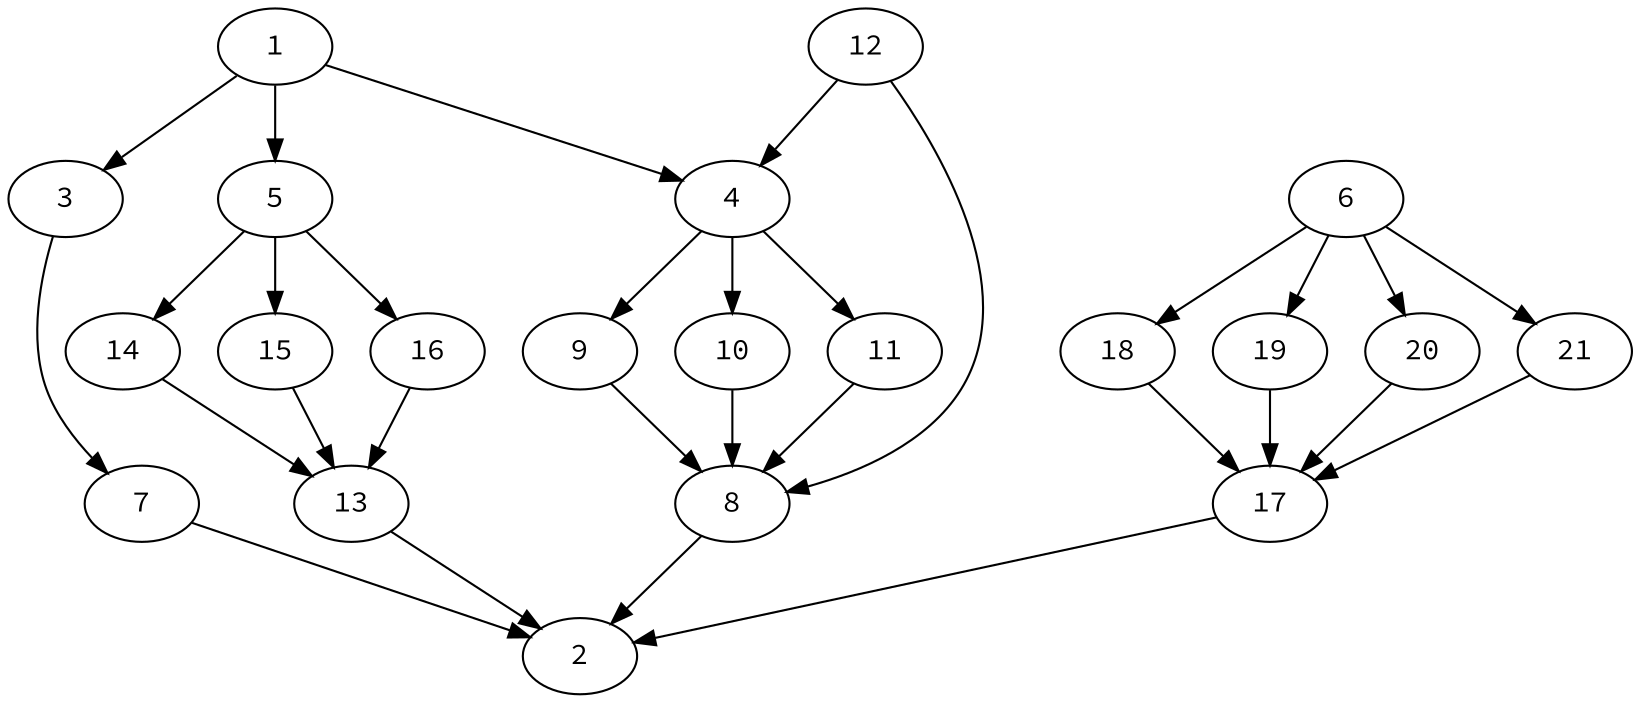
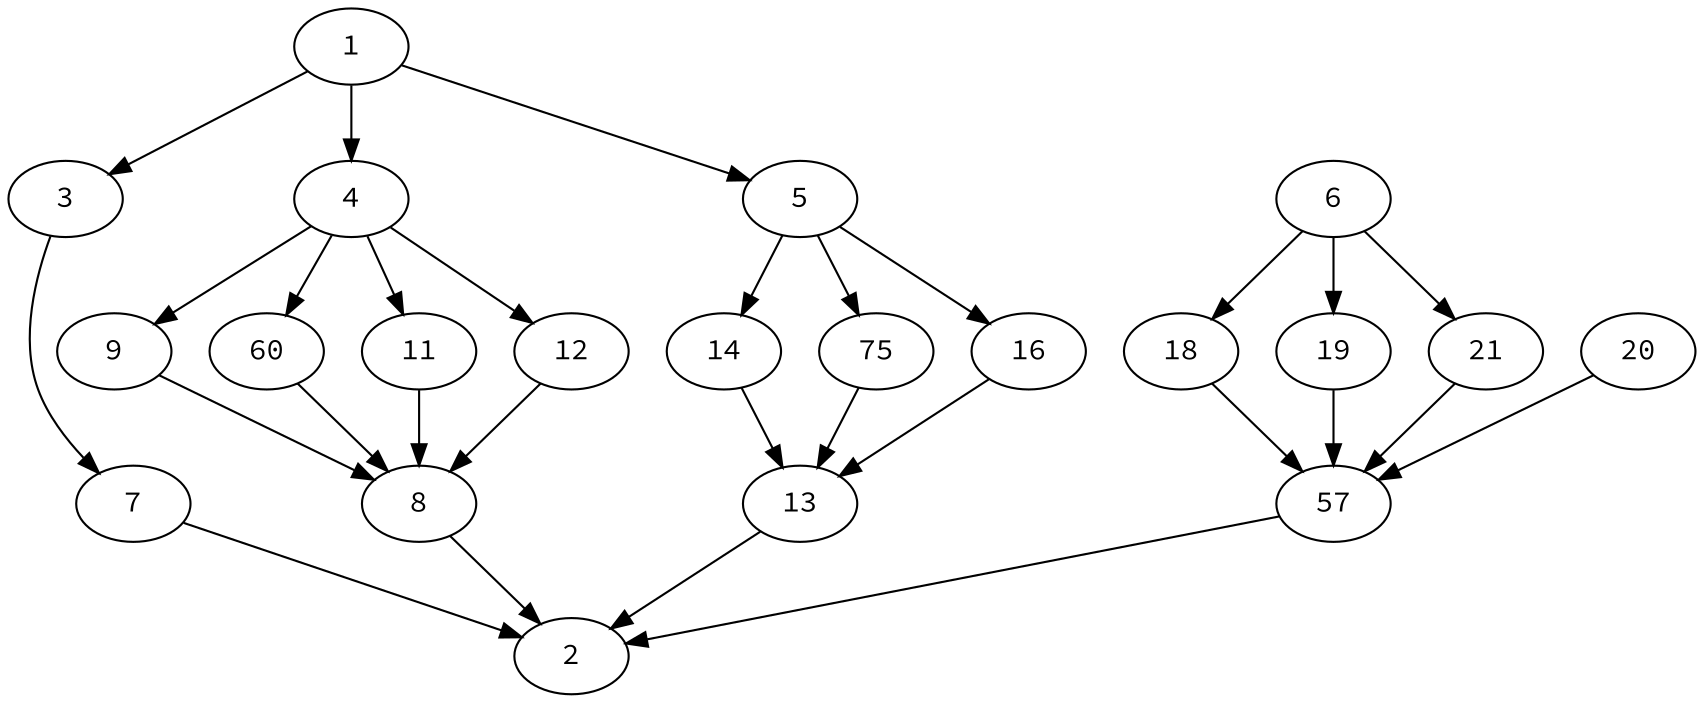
edge "12" -> "4": reversed
edge "6" -> "20": removed
node "15": label "15" -> "75"
node "10": label "10" -> "60"
node "17": label "17" -> "57"
